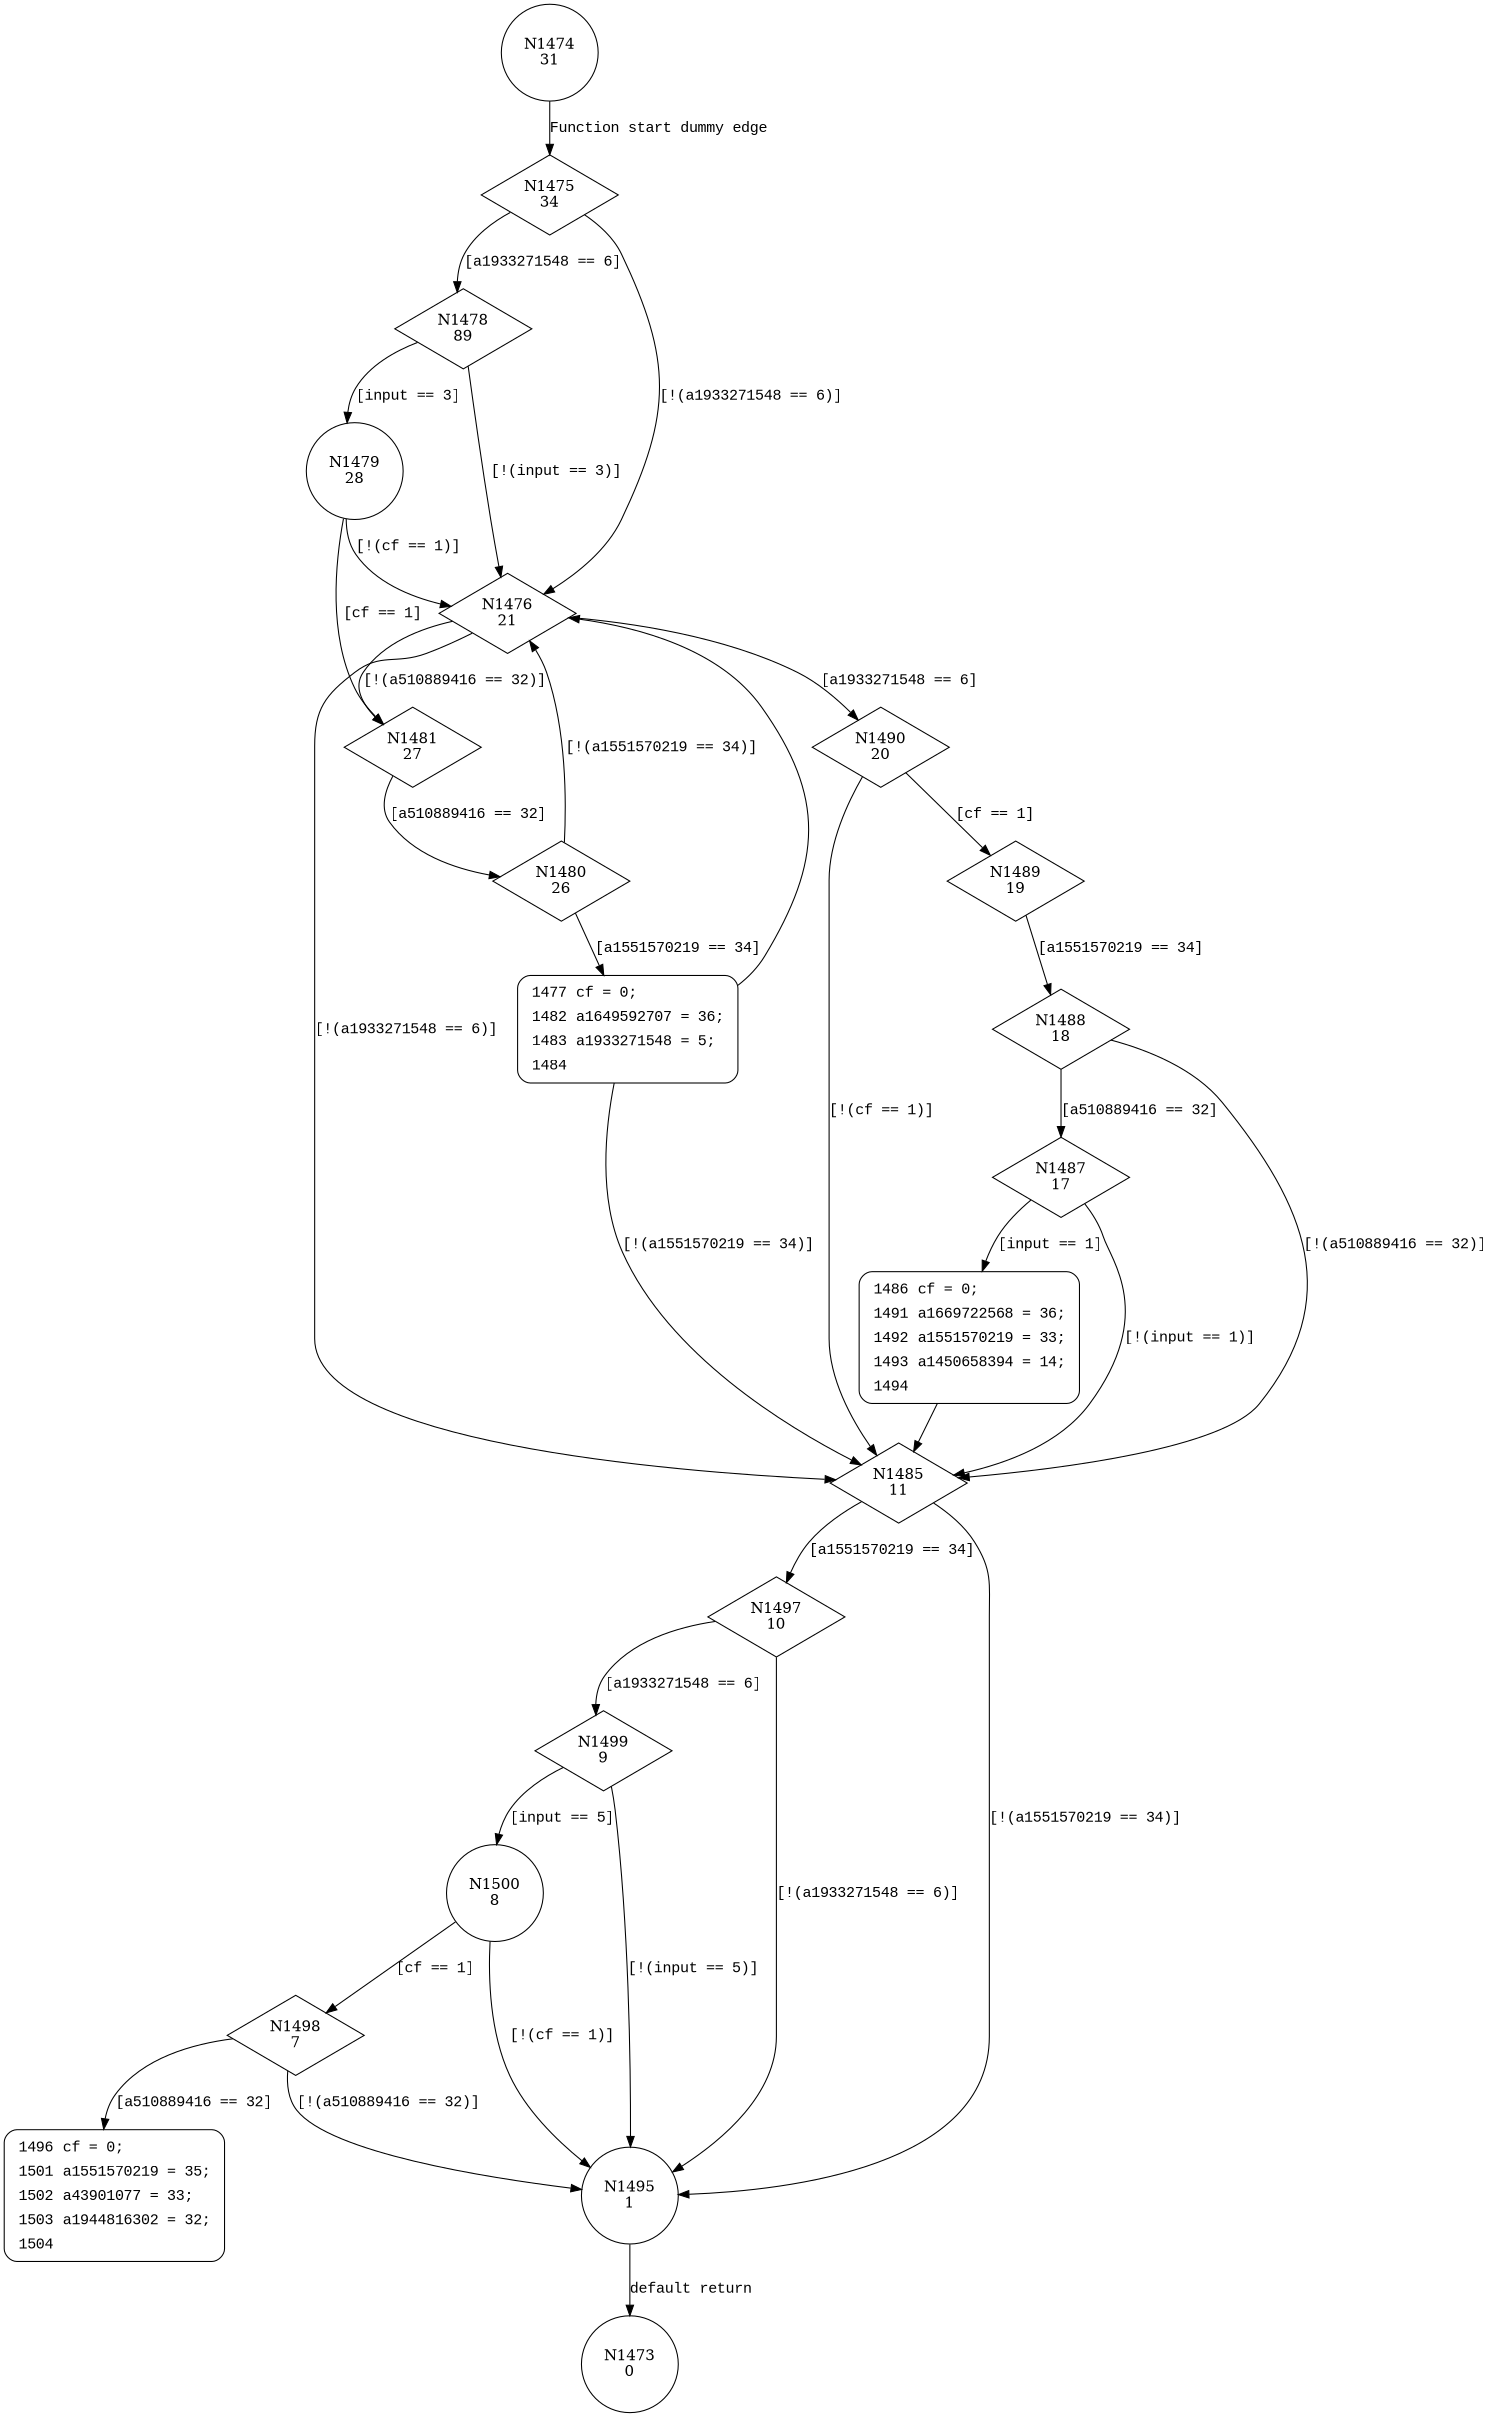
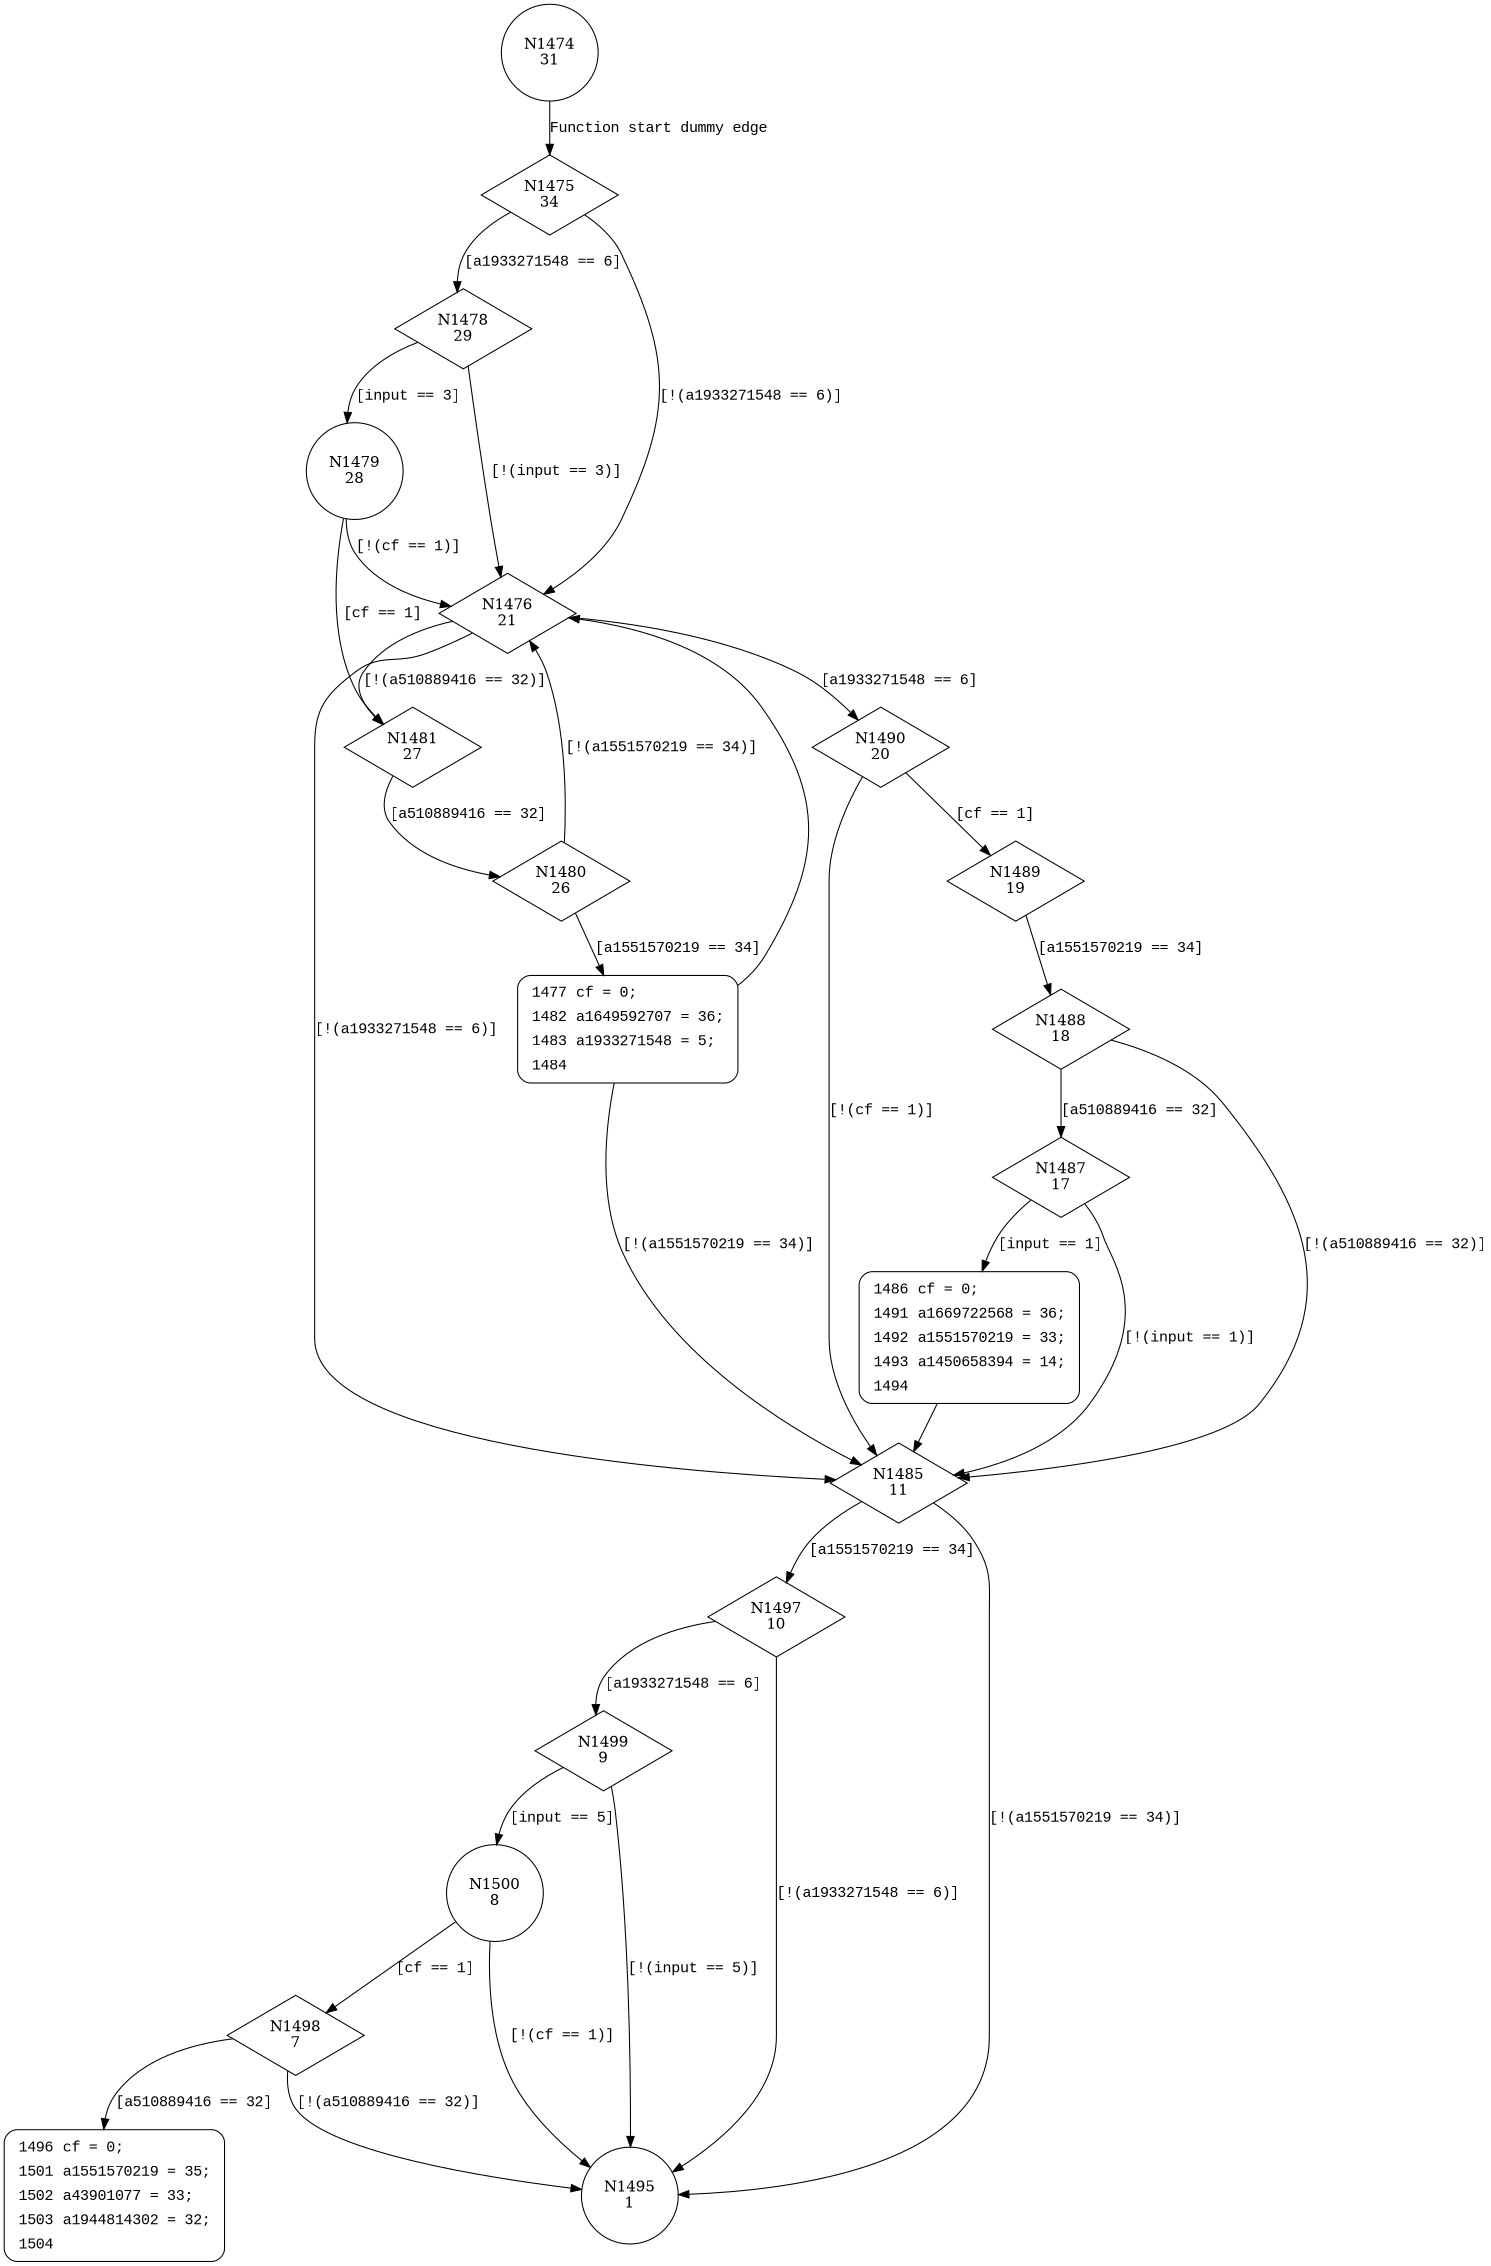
node "N1478 89": label "N1478 89" -> "N1478 29"
node "1496": text "a1944816302 = 32;" -> "a1944814302 = 32;"
node "N1473 0": removed
